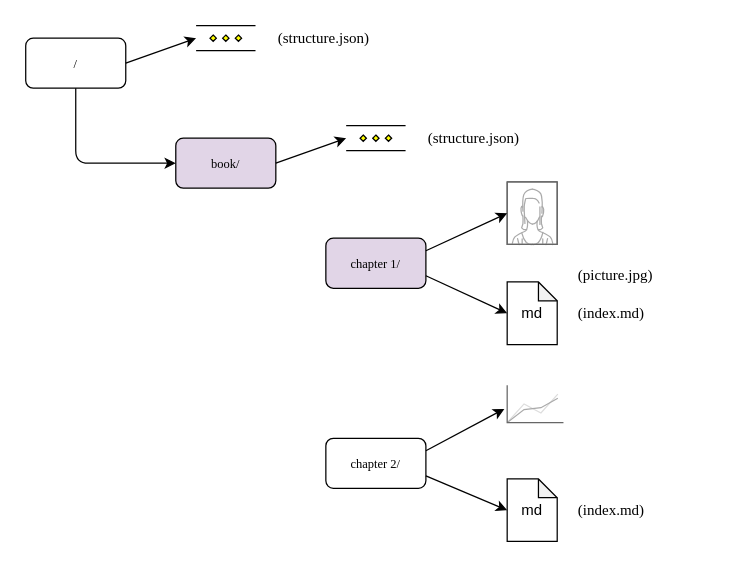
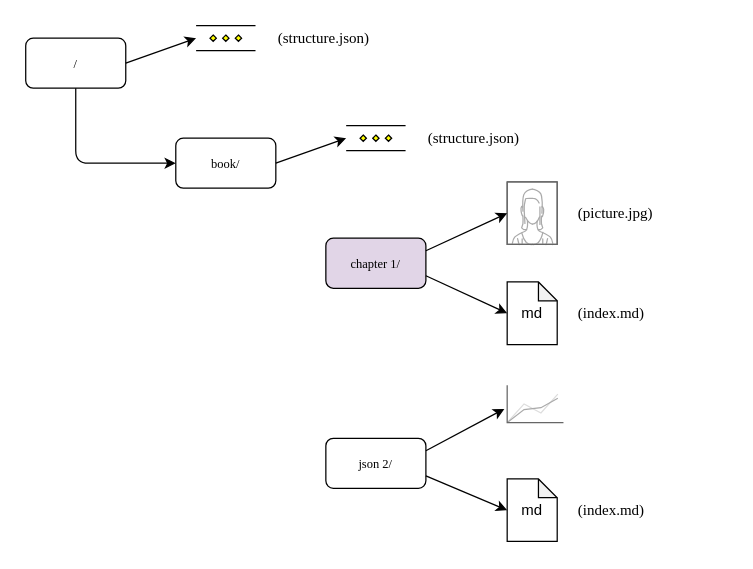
node "book/": fillcolor #e1d5e7 -> #ffffff
node "(picture.jpg)": moved (651, 276) -> (651, 213)
node "chapter 2/": label "chapter 2/" -> "json 2/"
